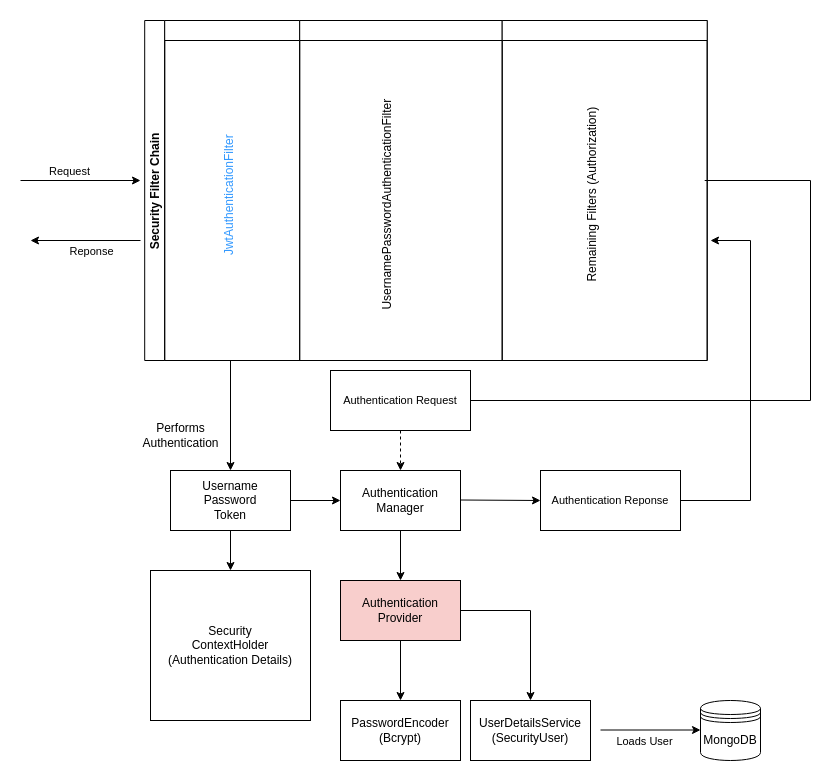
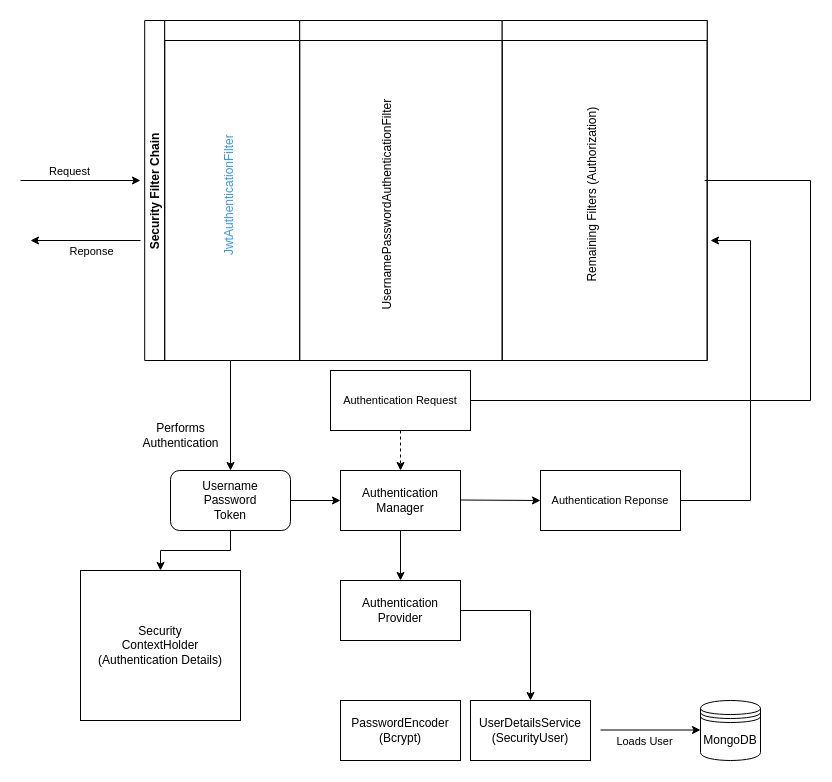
node "Username Password Token": shape rectangle -> rounded rectangle
node "Authentication Provider": fillcolor #f8cecc -> #ffffff
node "Security ContextHolder (Authentication Details)": moved (231, 646) -> (161, 646)
edge "Authentication Provider" -> "PasswordEncoder (Bcrypt)": removed
